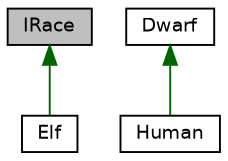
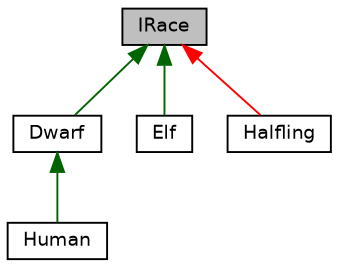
edge "Dwarf" -> "IRace": added
node "Halfling": added
